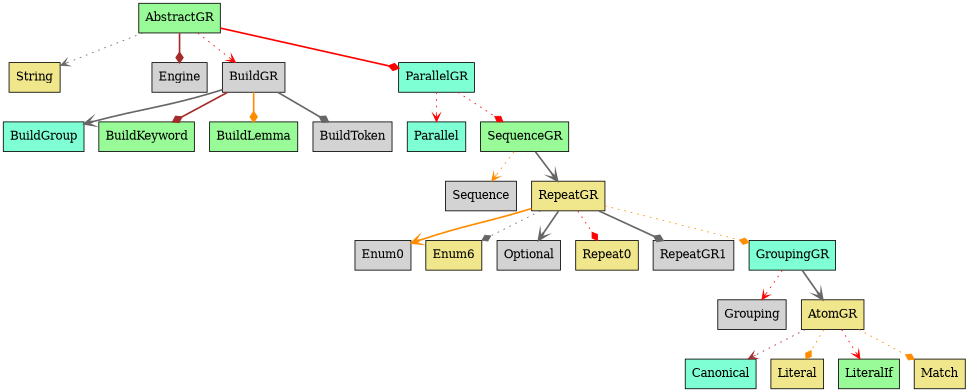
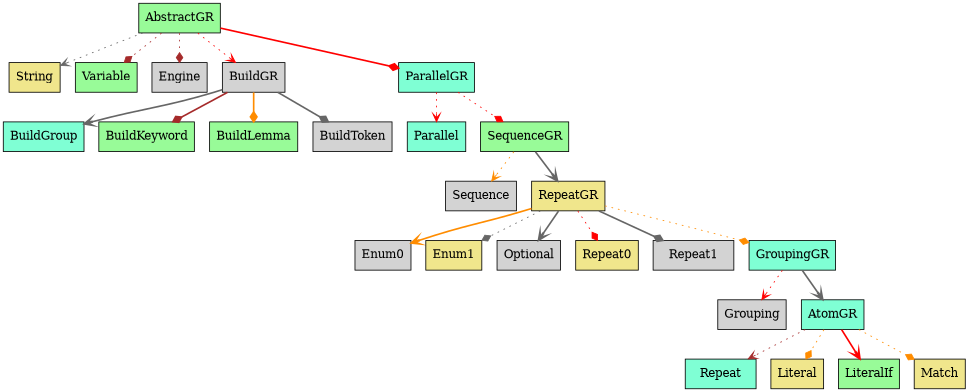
edge "AbstractGR" -> "Engine": style bold -> dotted
node "Variable": added
node "Enum6": label "Enum6" -> "Enum1"
node "RepeatGR1": label "RepeatGR1" -> "Repeat1"
node "AtomGR": fillcolor khaki -> aquamarine
edge "AtomGR" -> "LiteralIf": style dotted -> bold
node "Canonical": label "Canonical" -> "Repeat"
